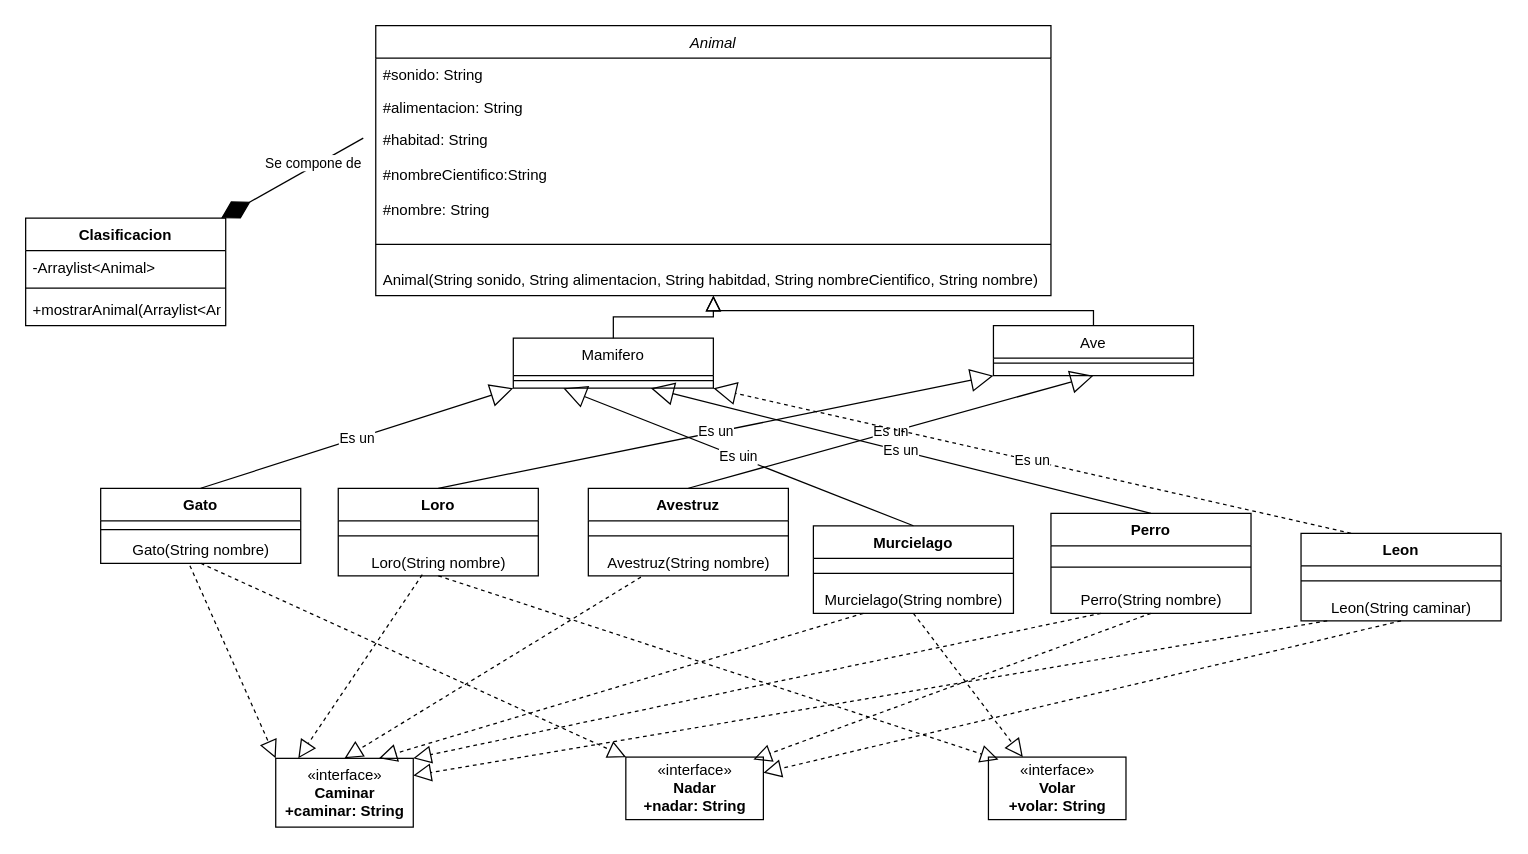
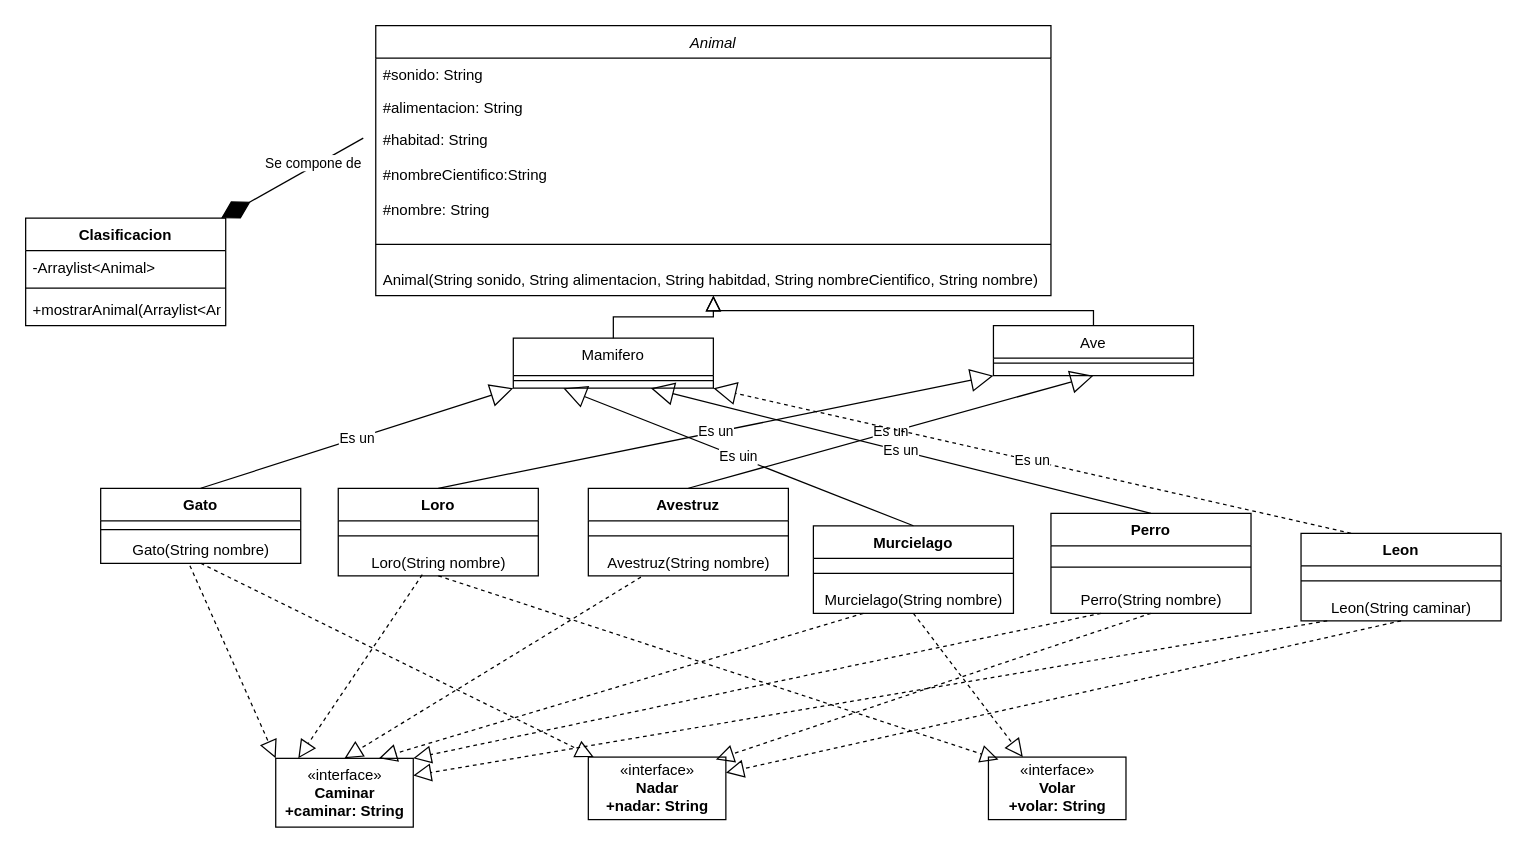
node "«interface» Nadar +nadar: String": moved (694, 788) -> (657, 788)
